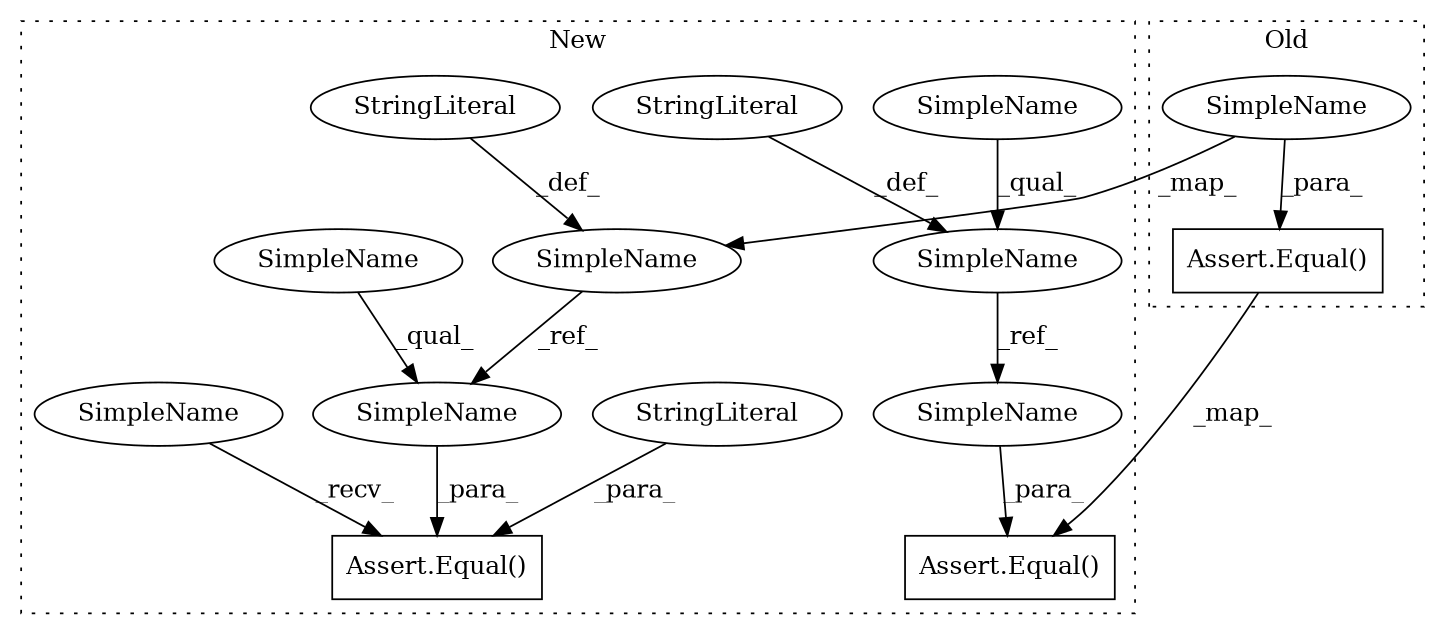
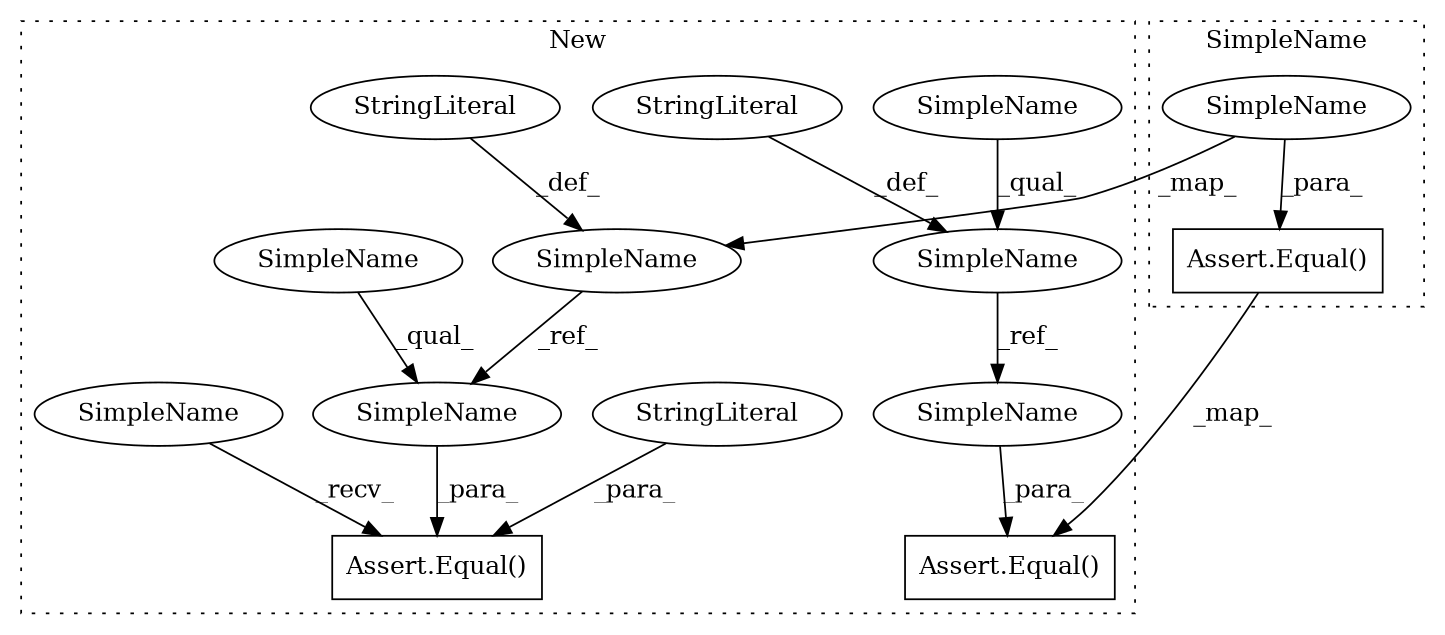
cluster "Old": label "Old" -> "SimpleName"
